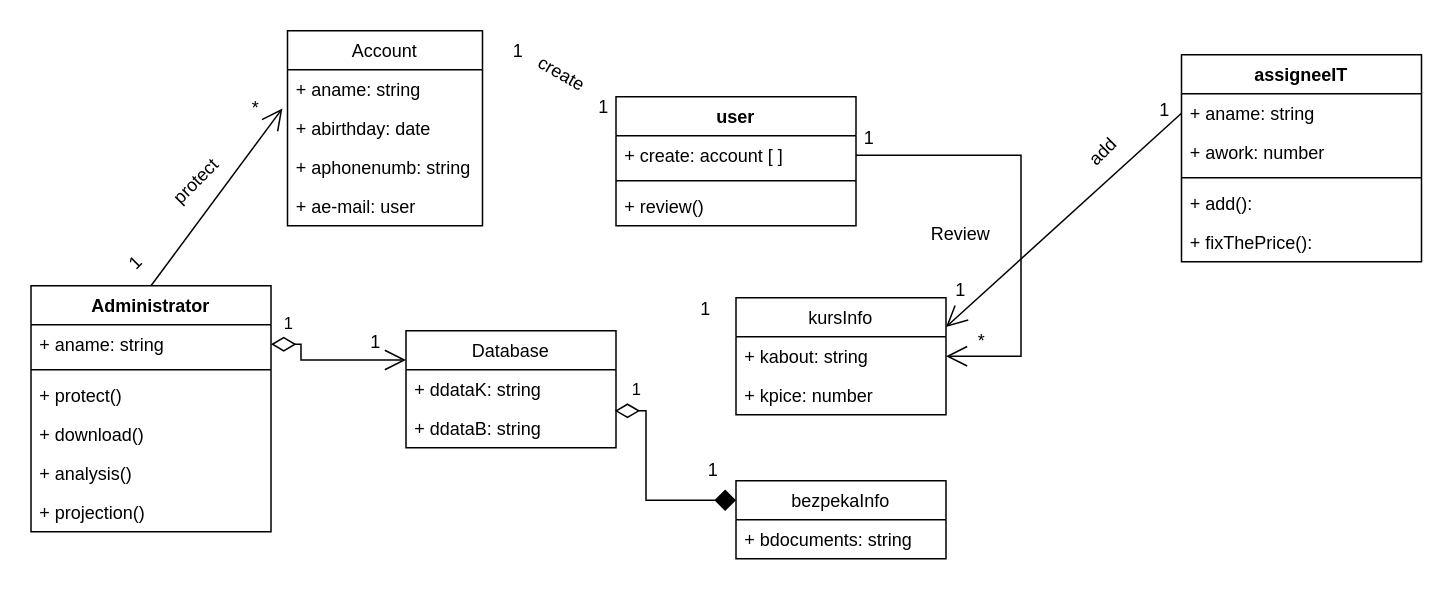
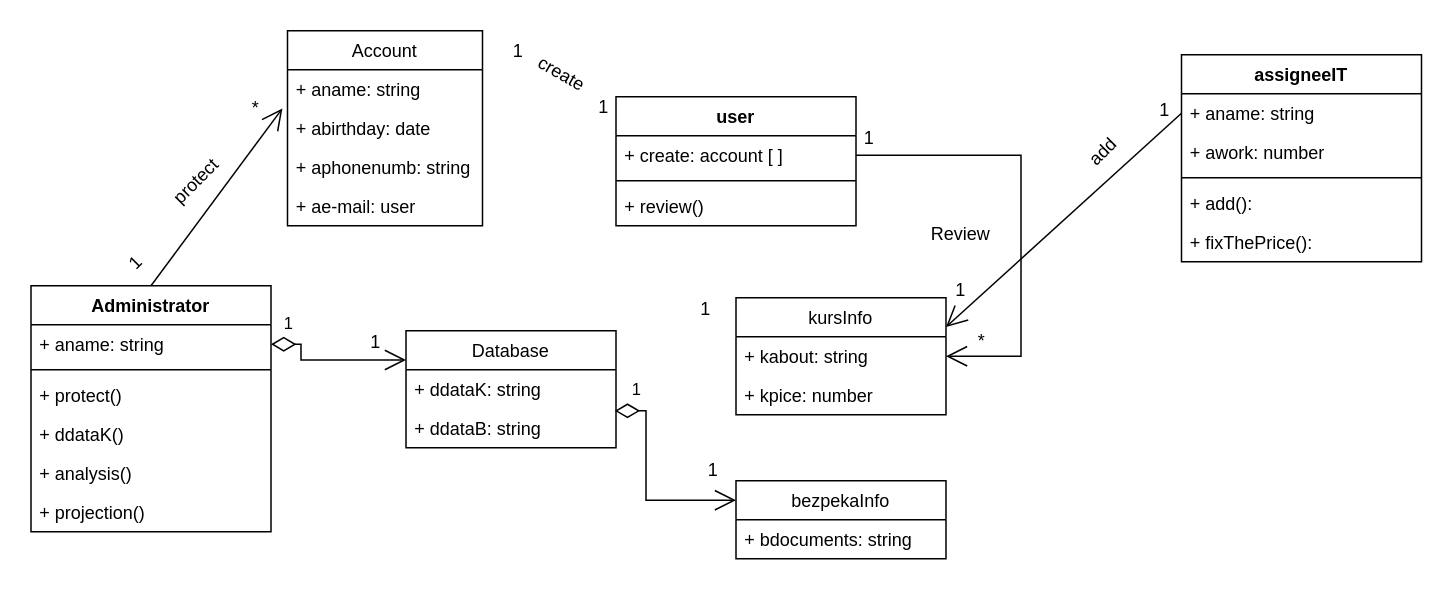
node "+ download()": label "+ download()" -> "+ ddataK()"
edge "+ ddataB: string" -- "bezpekaInfo": arrowhead diamond -> open
